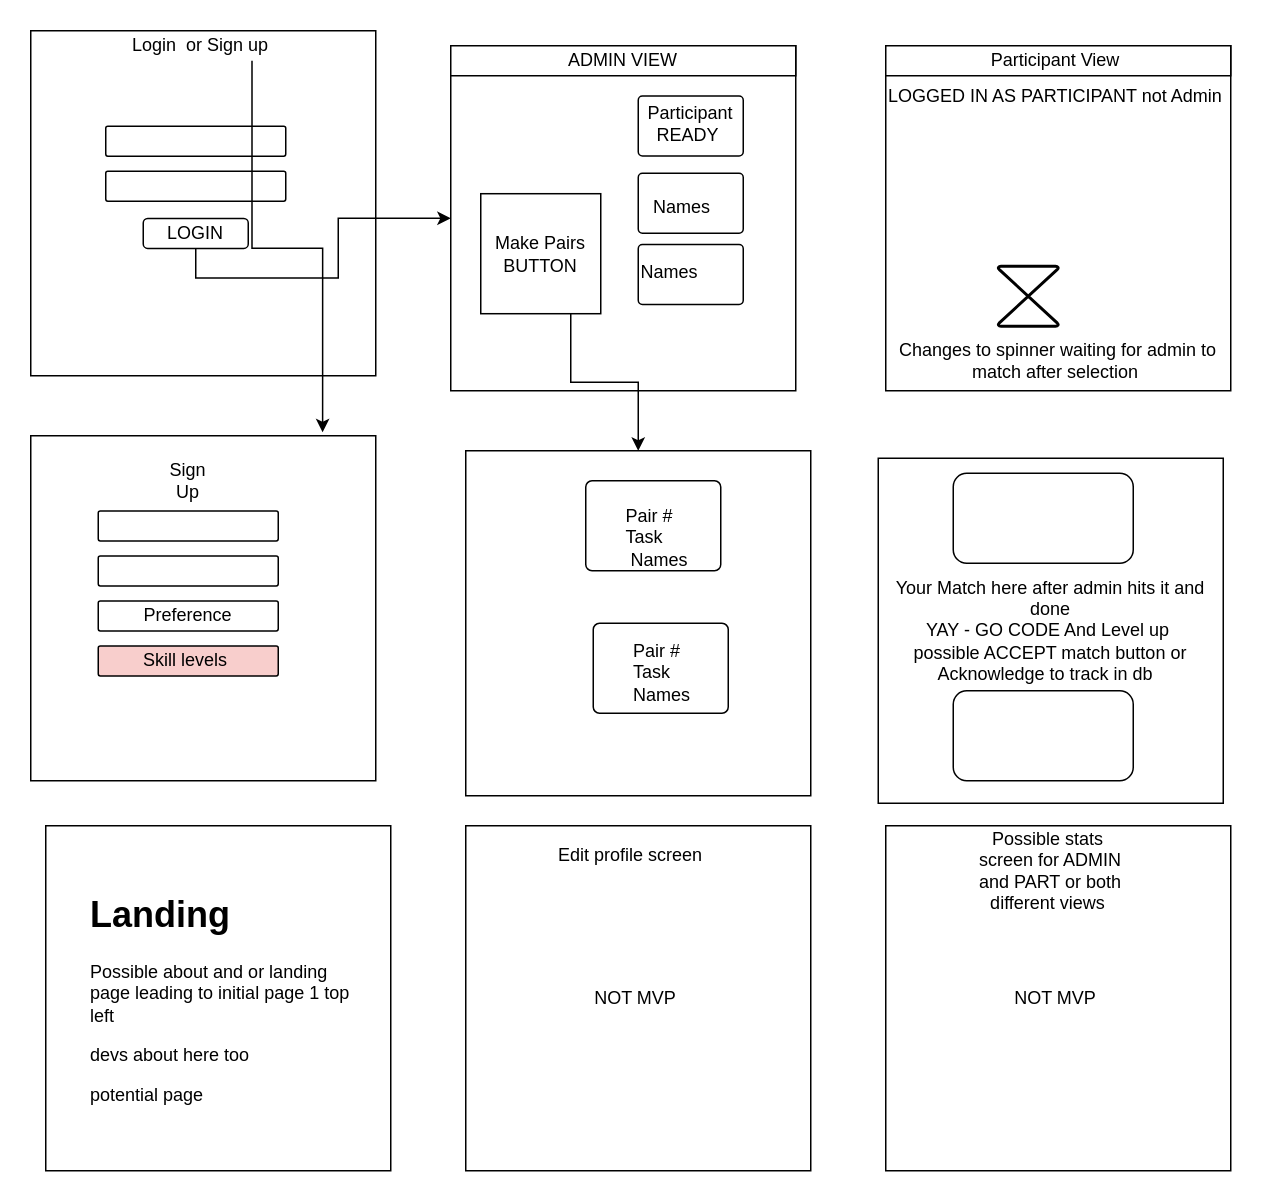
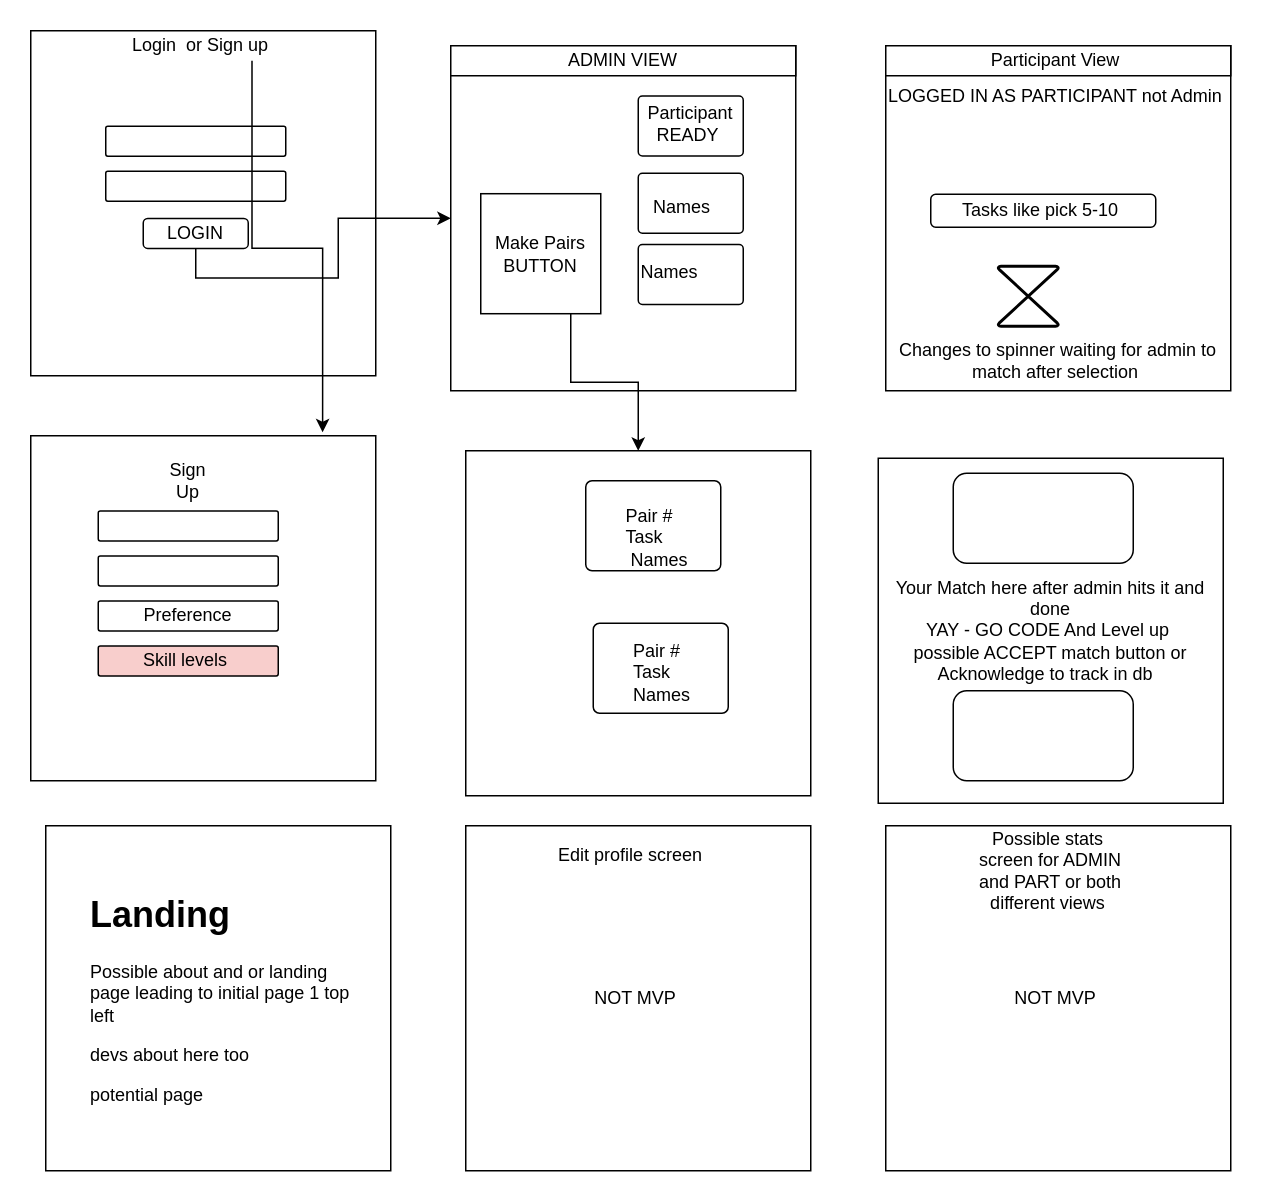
node "Tasks like pick 5-10": added
